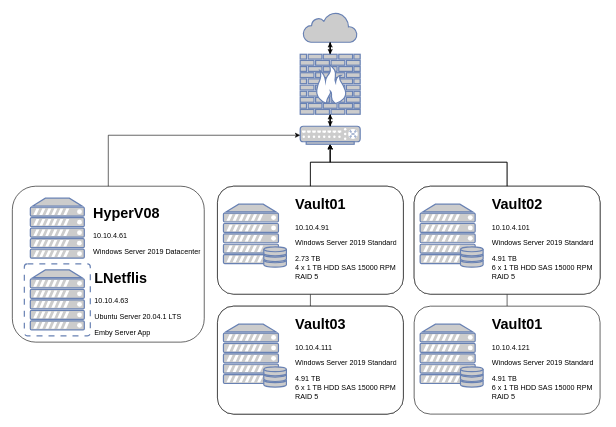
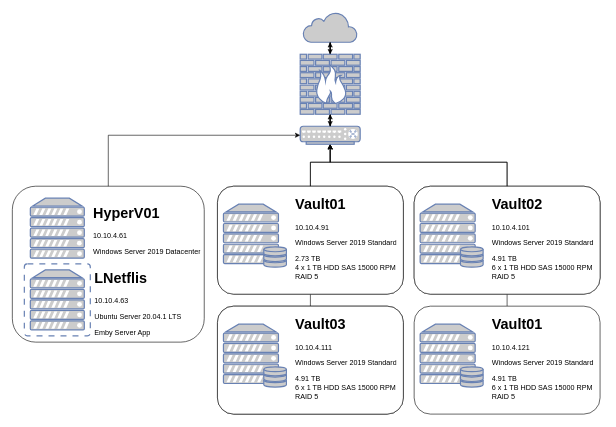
node "HyperV0810.10.4.61 Windows Server 2019 Datacenter": label "HyperV0810.10.4.61 Windows Server 2019 Datacenter" -> "HyperV0110.10.4.61 Windows Server 2019 Datacenter"
